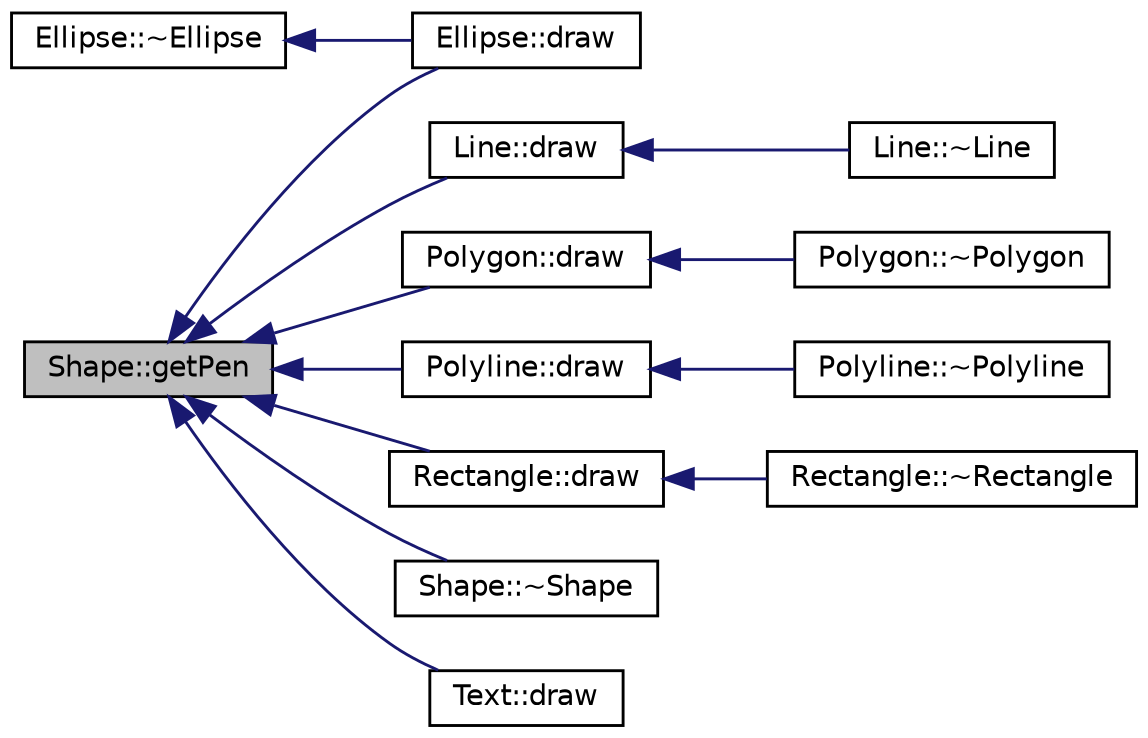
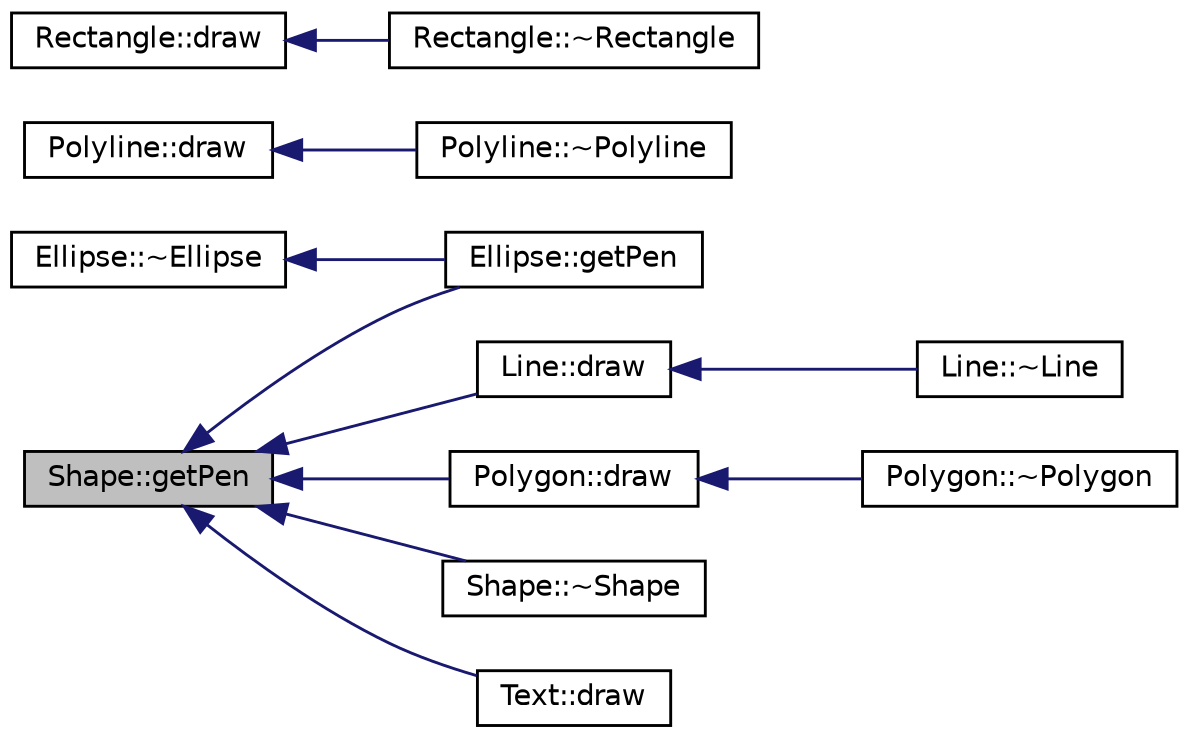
node "Ellipse::draw": label "Ellipse::draw" -> "Ellipse::getPen"
edge "Polyline::draw" -> "Shape::getPen": removed
edge "Rectangle::draw" -> "Shape::getPen": removed
